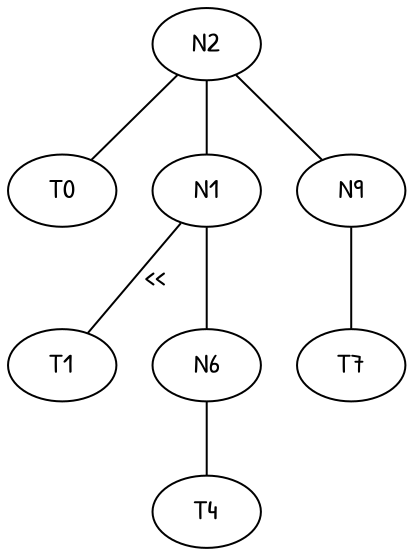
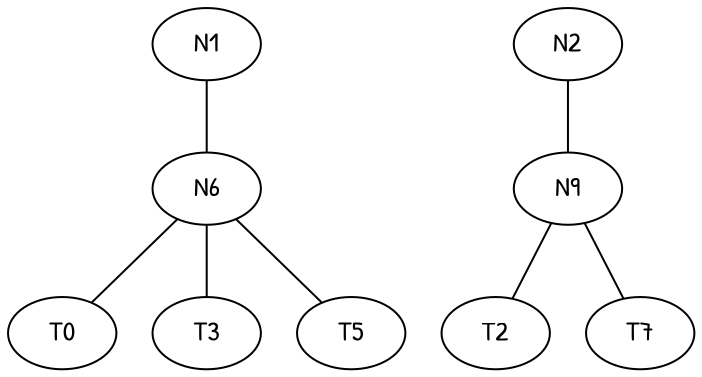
edge "N2" -- "T0": now "N6" -- "T0"
edge "N2" -- "N1": removed
node "T5": added
node "T2": added
node "T1": removed
node "T4": label "T4" -> "T3"
